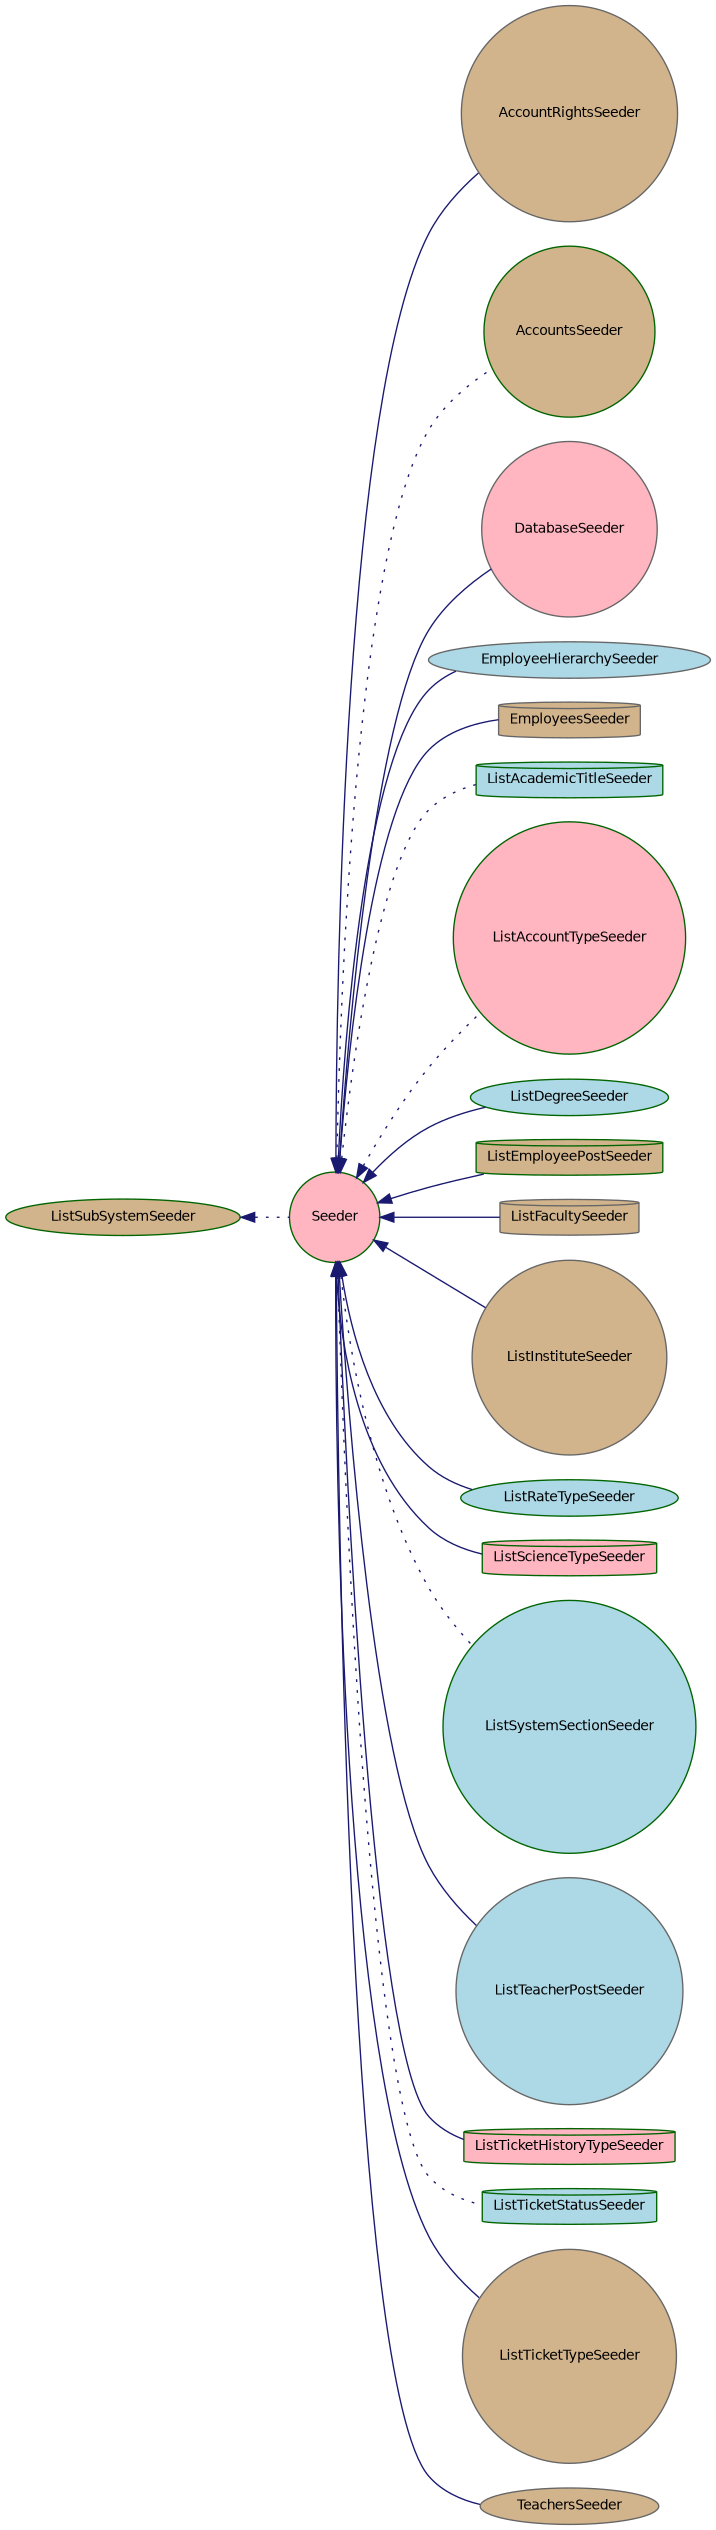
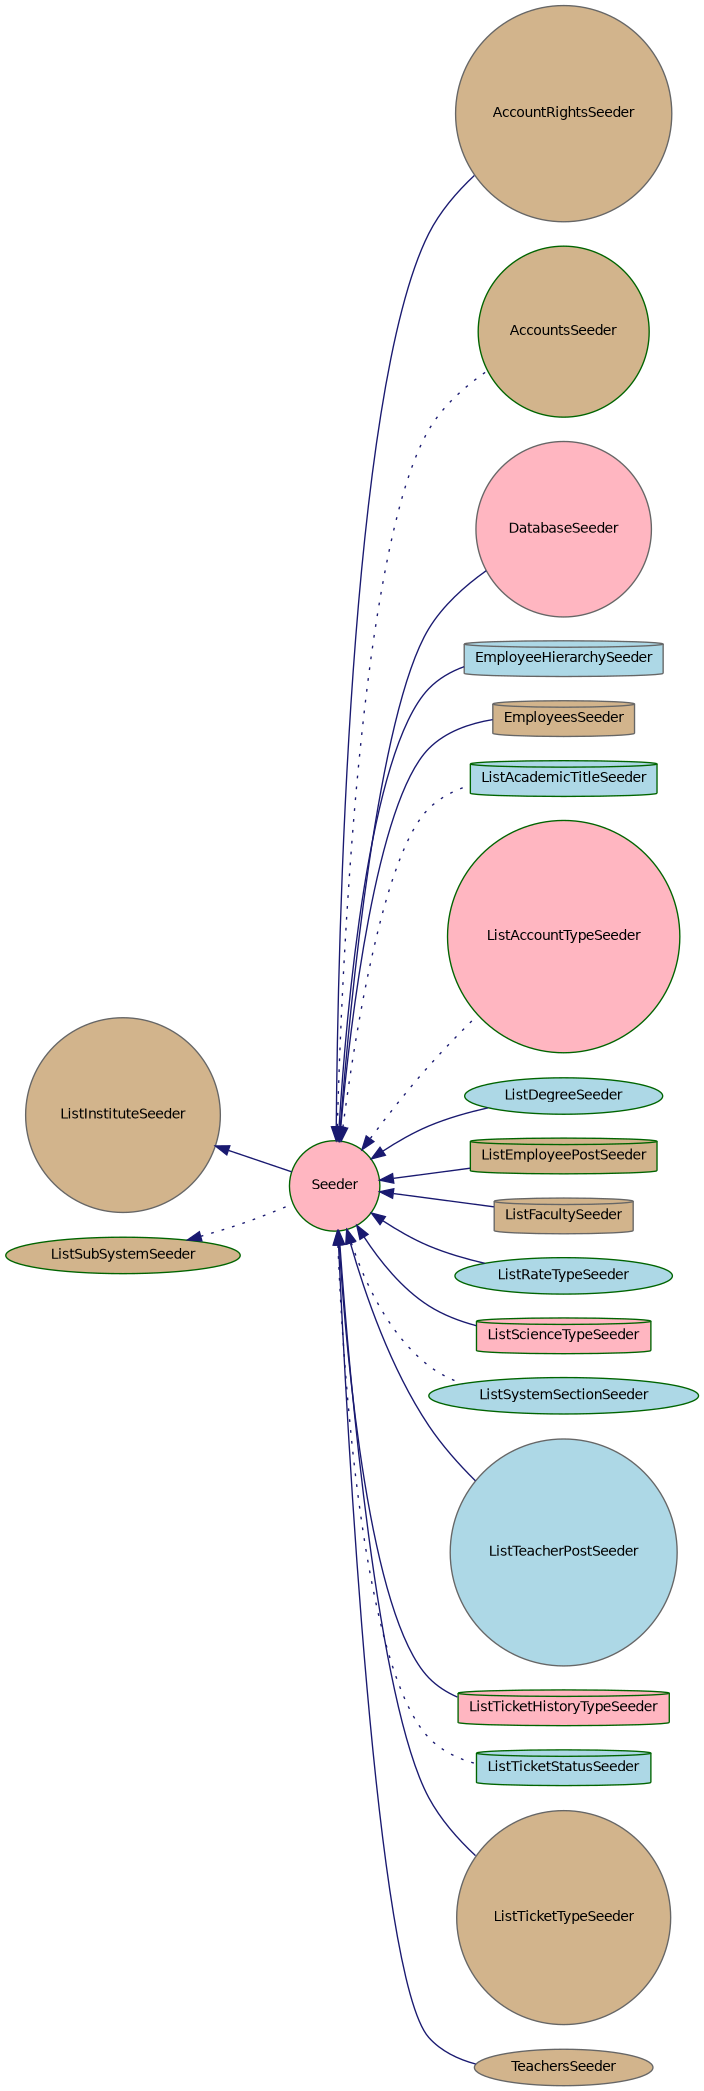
node "EmployeeHierarchySeeder": shape ellipse -> cylinder
edge "ListInstituteSeeder" -> "Seeder": reversed
node "ListSystemSectionSeeder": shape circle -> ellipse
